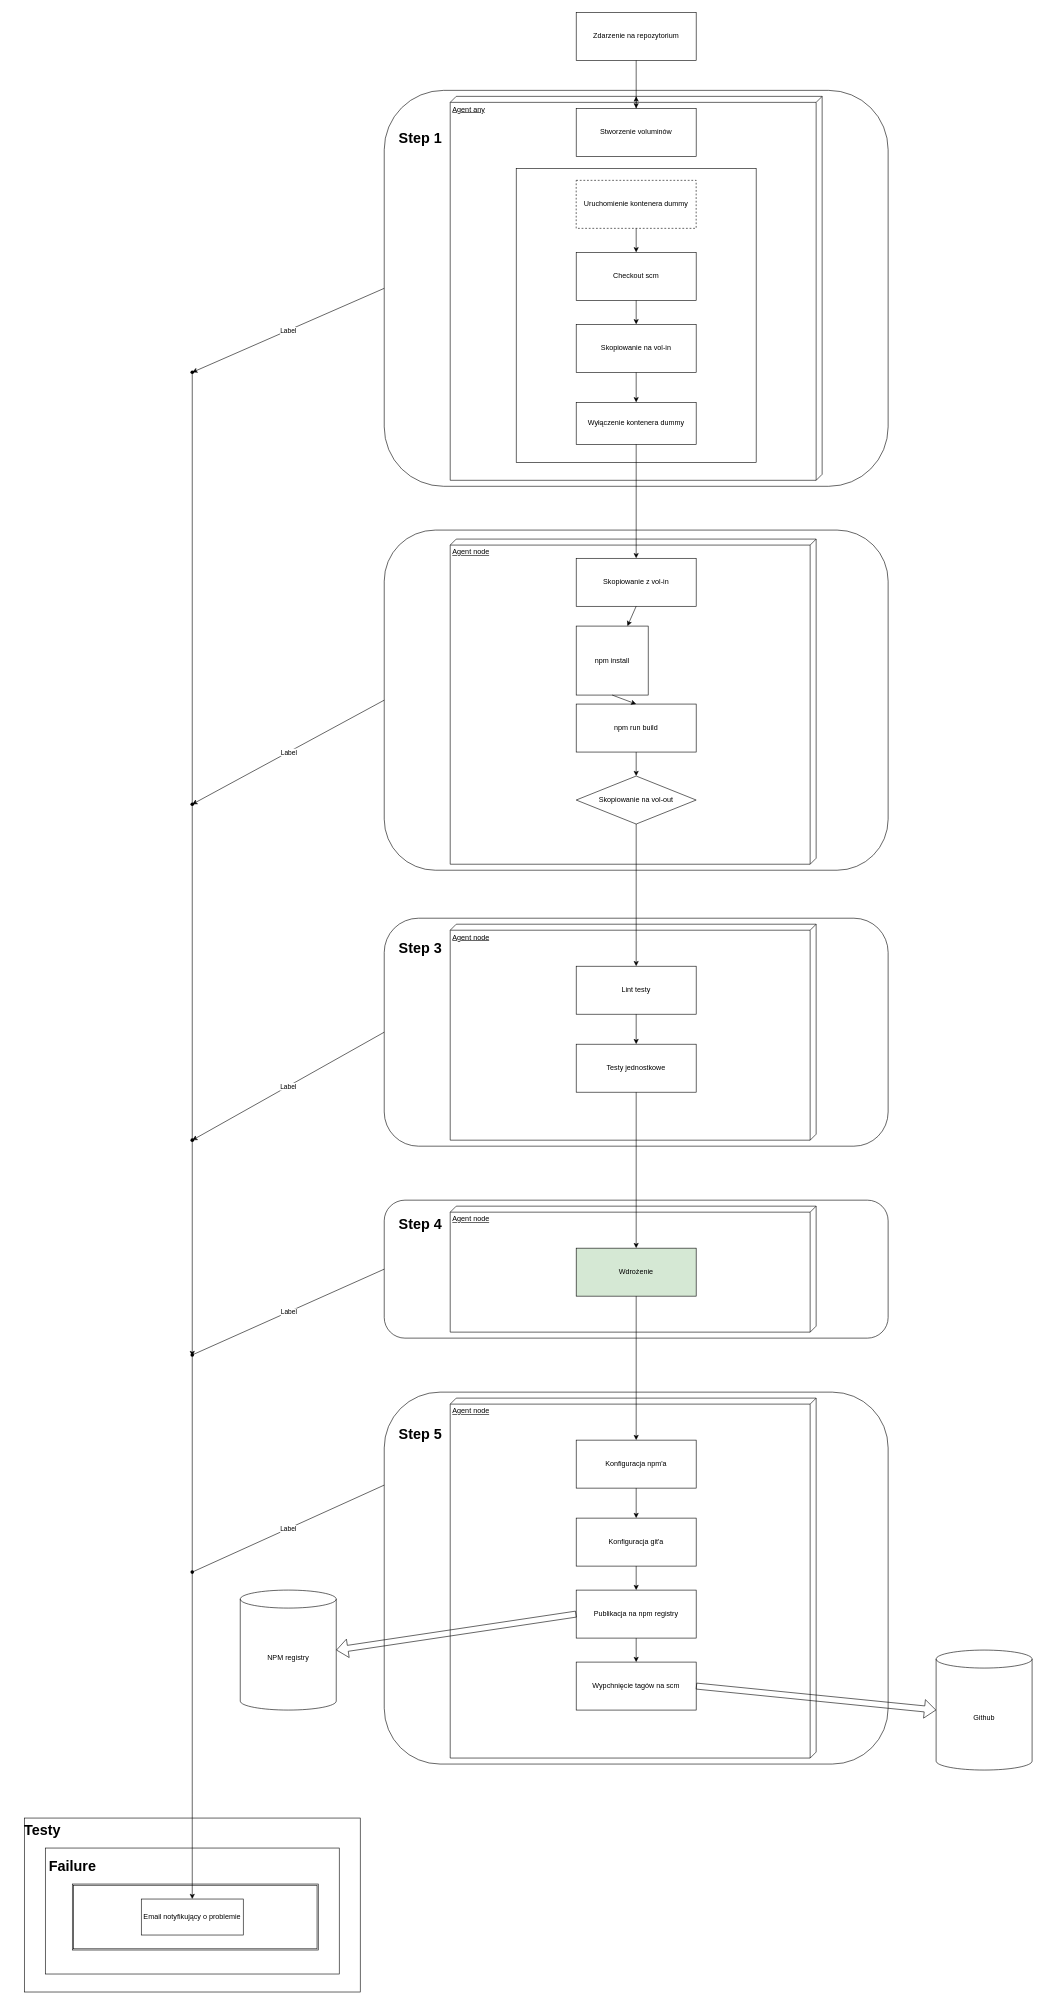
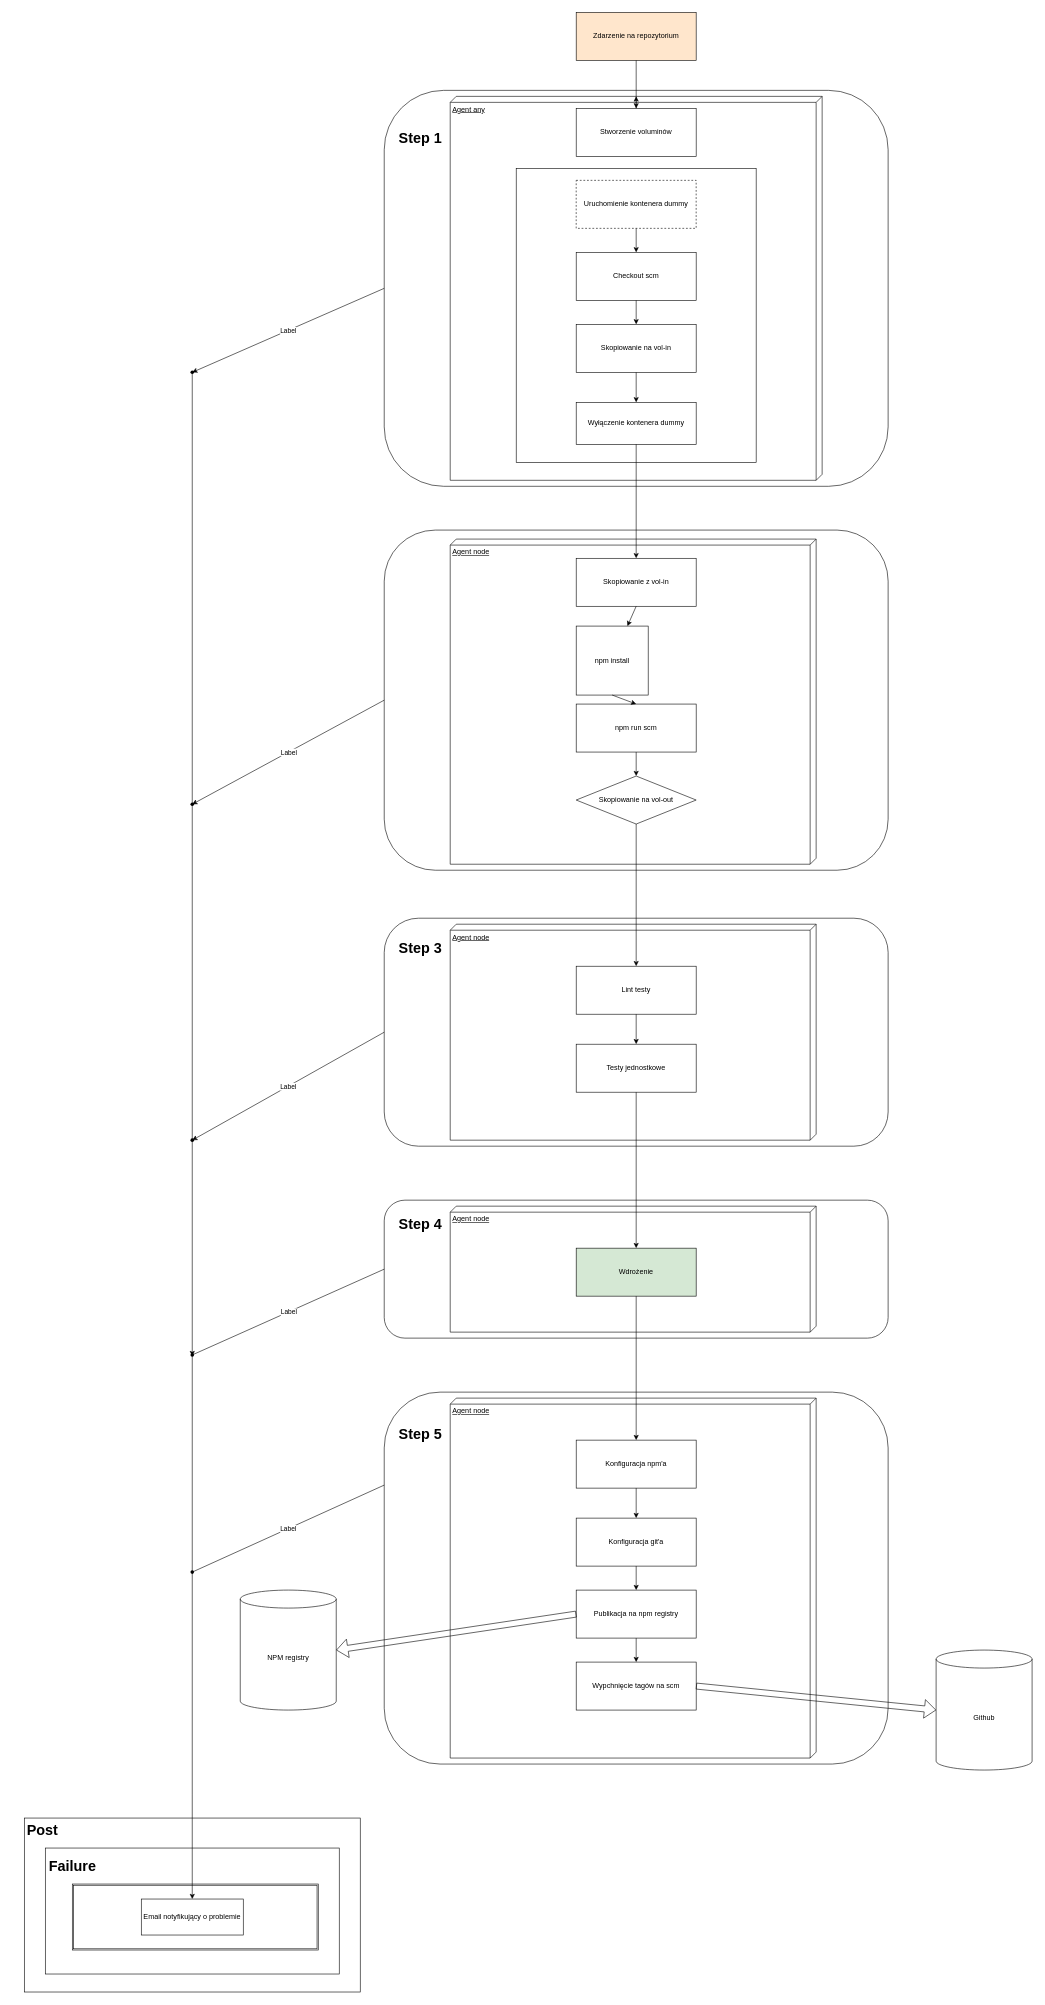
node "Zdarzenie na repozytorium": fillcolor #ffffff -> #ffe6cc
node "npm run build": label "npm run build" -> "npm run scm"
node "Testy": label "Testy" -> "Post"
